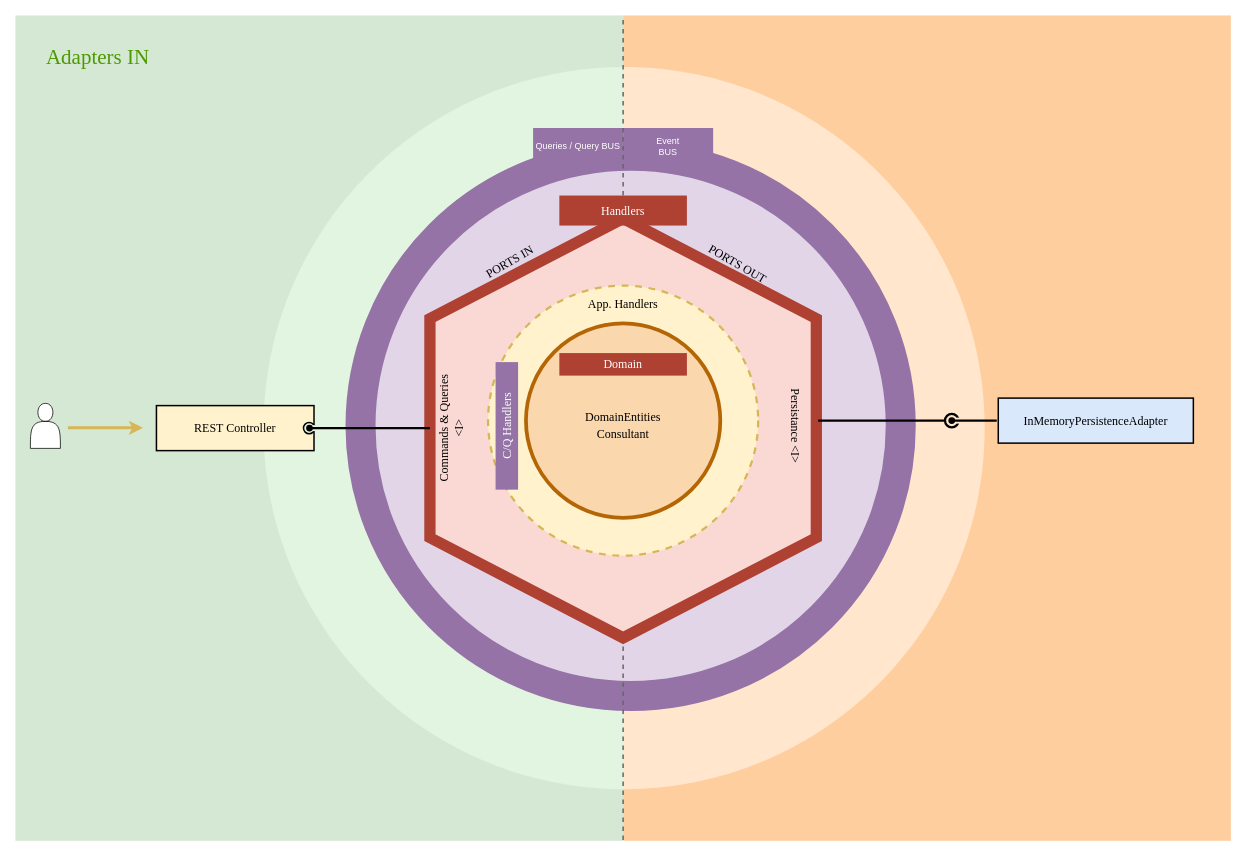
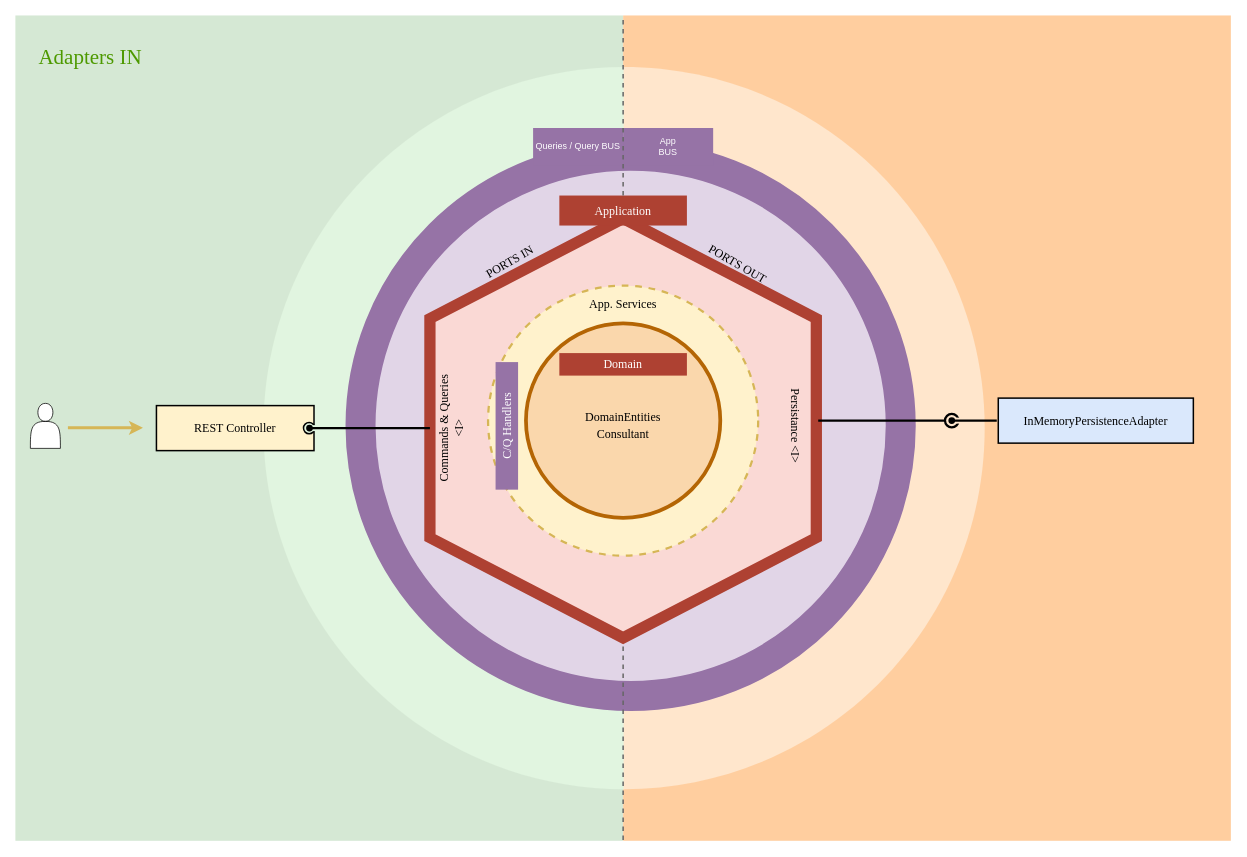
node "Adapters IN": moved (98, 57) -> (90, 57)
node "Event BUS": label "Event BUS" -> "App BUS"
node "Handlers": label "Handlers" -> "Application"
node "App. Handlers": label "App. Handlers" -> "App. Services"
